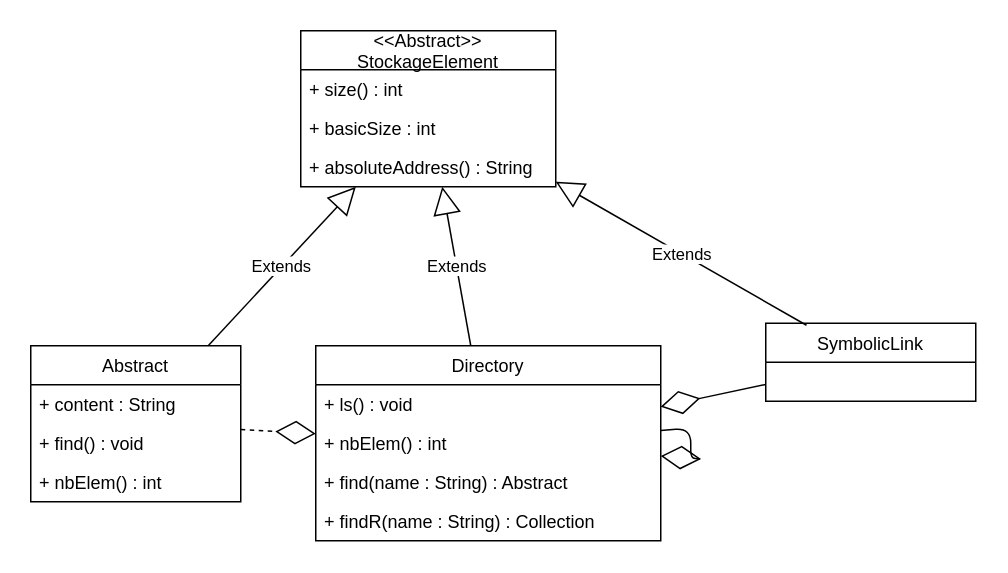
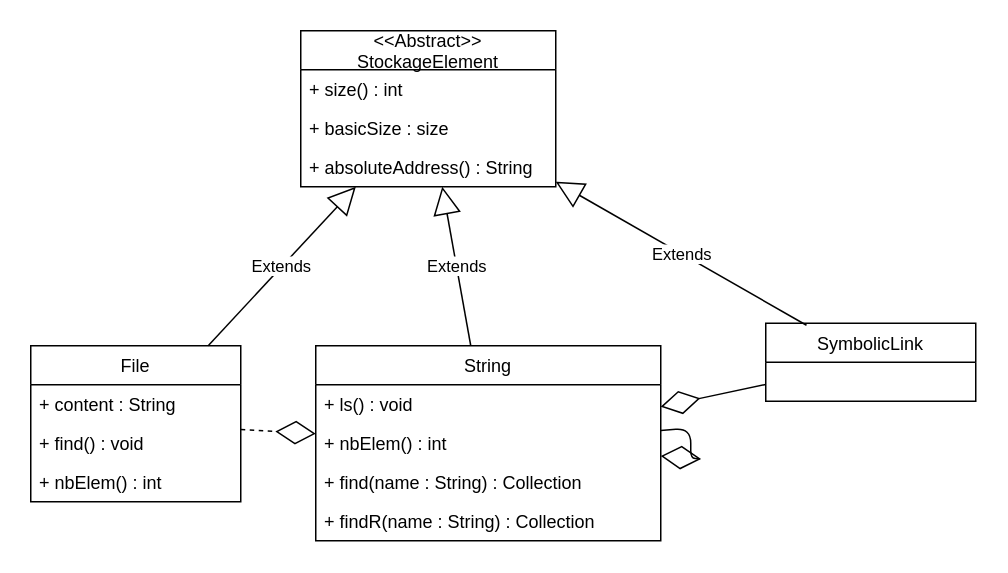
node "+ basicSize : int": label "+ basicSize : int" -> "+ basicSize : size"
node "Abstract": label "Abstract" -> "File"
node "Directory": label "Directory" -> "String"
node "+ find(name : String) : Abstract": label "+ find(name : String) : Abstract" -> "+ find(name : String) : Collection"
